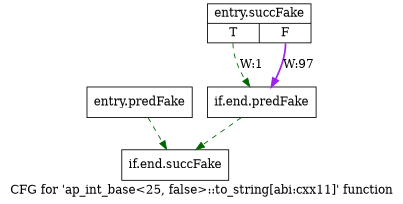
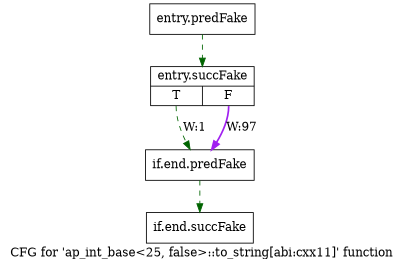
edge "entry.predFake" -> "if.end.succFake": now "entry.predFake" -> "entry.succFake"
